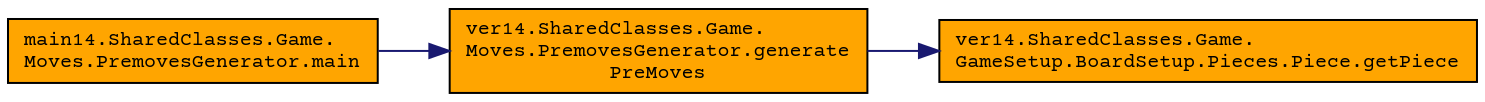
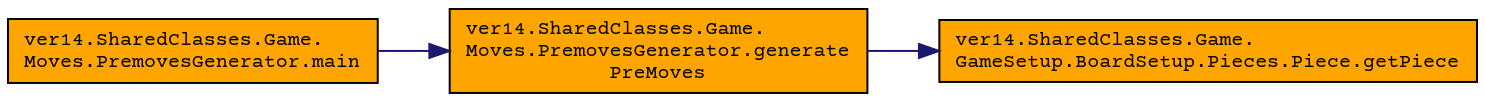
node "main14.SharedClasses.Game. Moves.PremovesGenerator.main": label "main14.SharedClasses.Game. Moves.PremovesGenerator.main" -> "ver14.SharedClasses.Game. Moves.PremovesGenerator.main"
